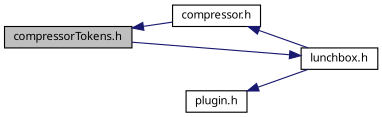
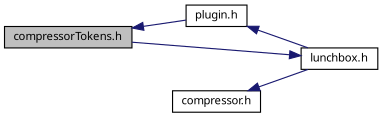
edge "compressor.h" -> "compressorTokens.h": now "plugin.h" -> "compressorTokens.h"
